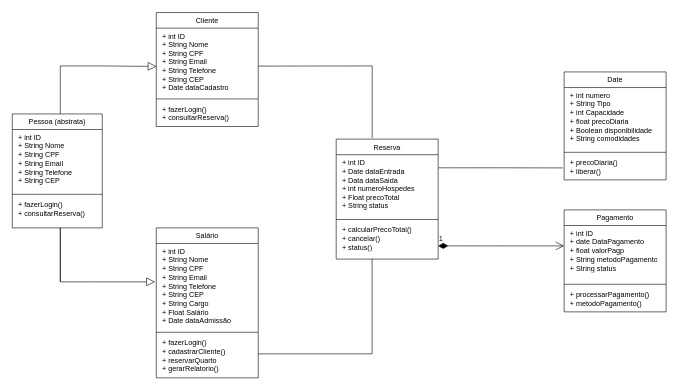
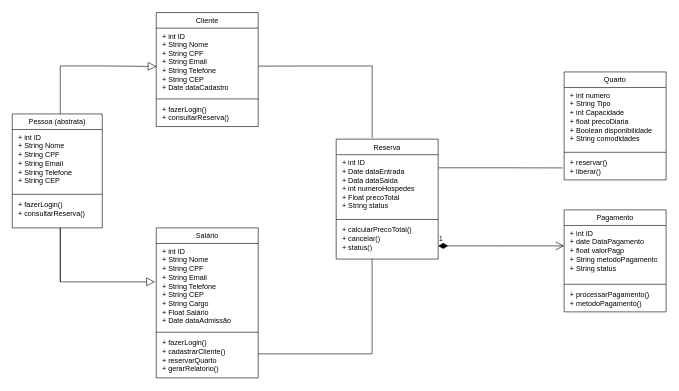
node "Date": label "Date" -> "Quarto"
node "+ precoDiaria() + liberar()": label "+ precoDiaria() + liberar()" -> "+ reservar() + liberar()"
